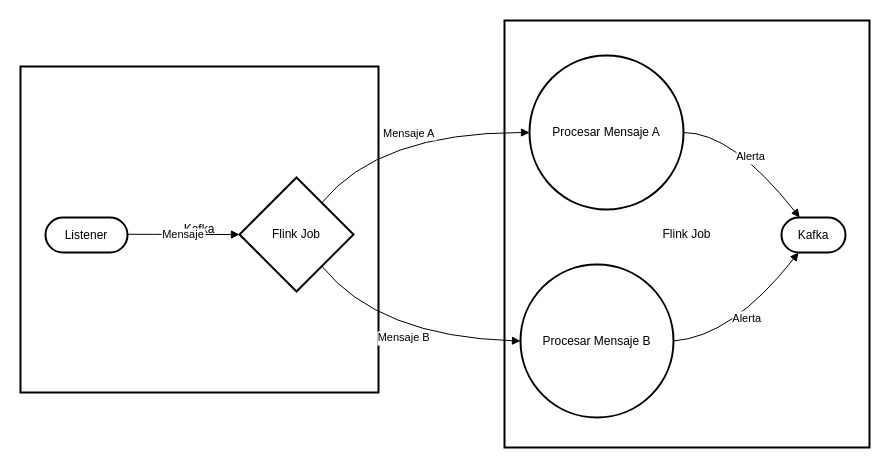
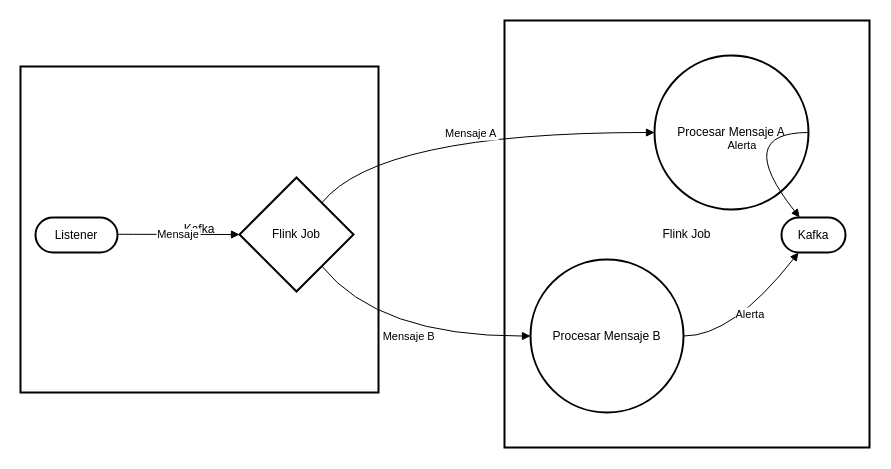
node "Procesar Mensaje A": moved (607, 133) -> (732, 133)
node "Listener": moved (87, 235) -> (77, 235)
node "Procesar Mensaje B": moved (597, 341) -> (607, 336)
